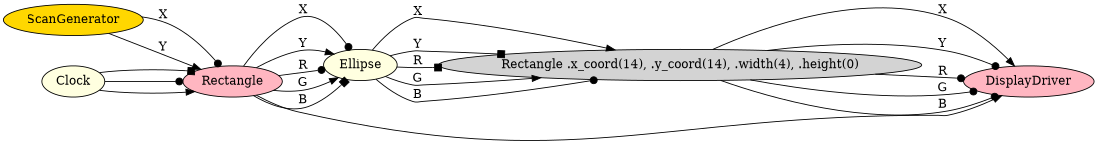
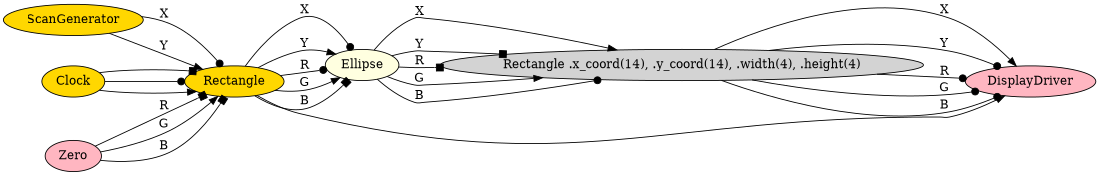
node "Rectangle .x_coord(14), .y_coord(14), .width(4), .height(0)": label "Rectangle .x_coord(14), .y_coord(14), .width(4), .height(0)" -> "Rectangle .x_coord(14), .y_coord(14), .width(4), .height(4)"
node "Clock": fillcolor lightyellow -> gold
node "Rectangle": fillcolor lightpink -> gold
node "Zero": added
